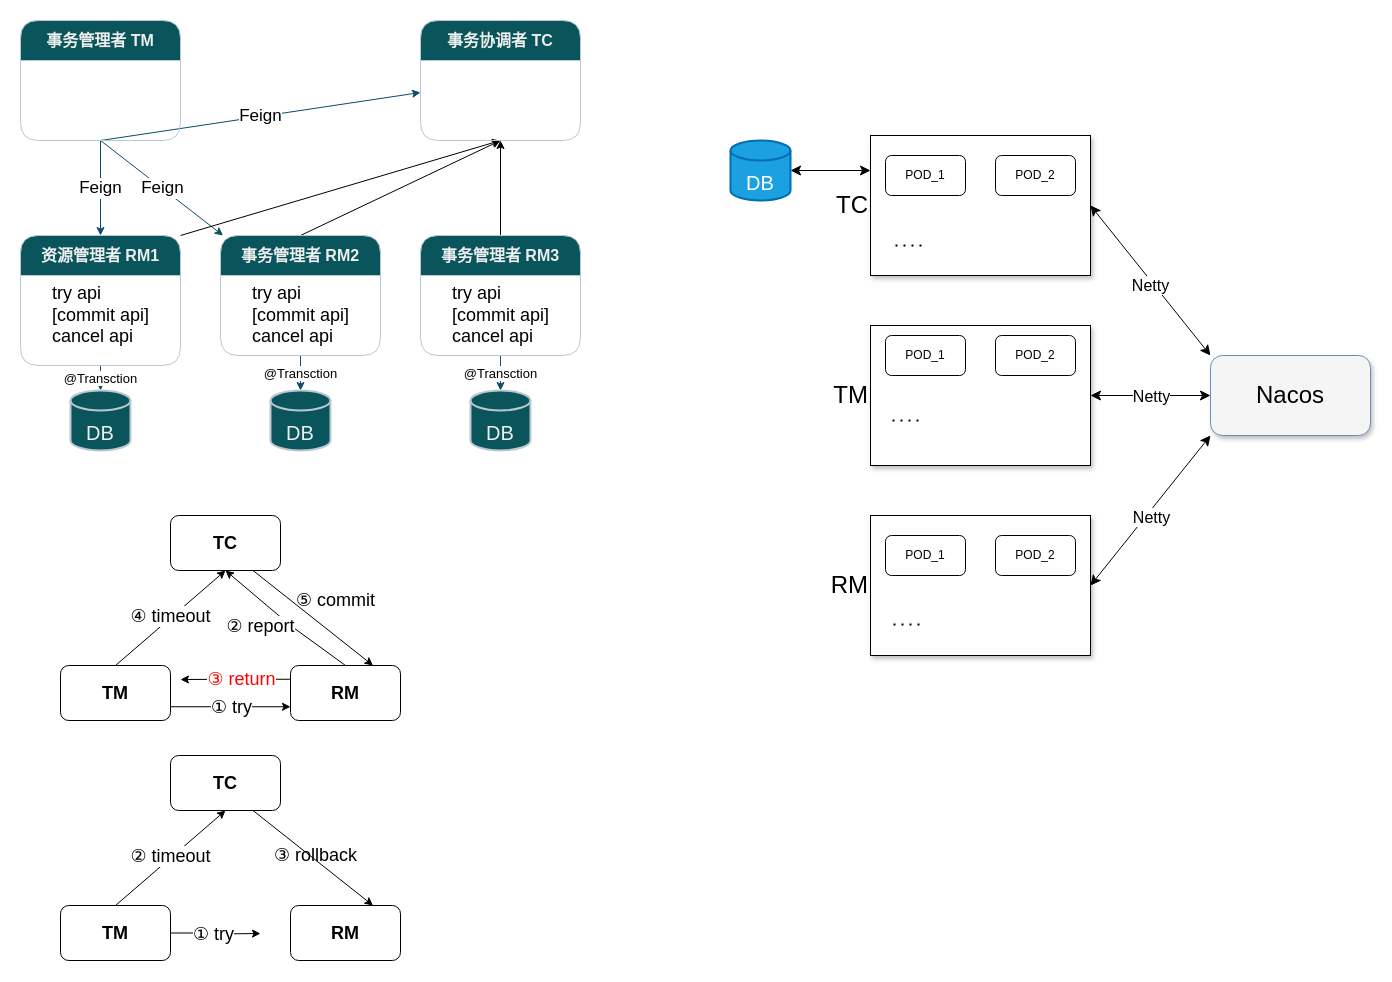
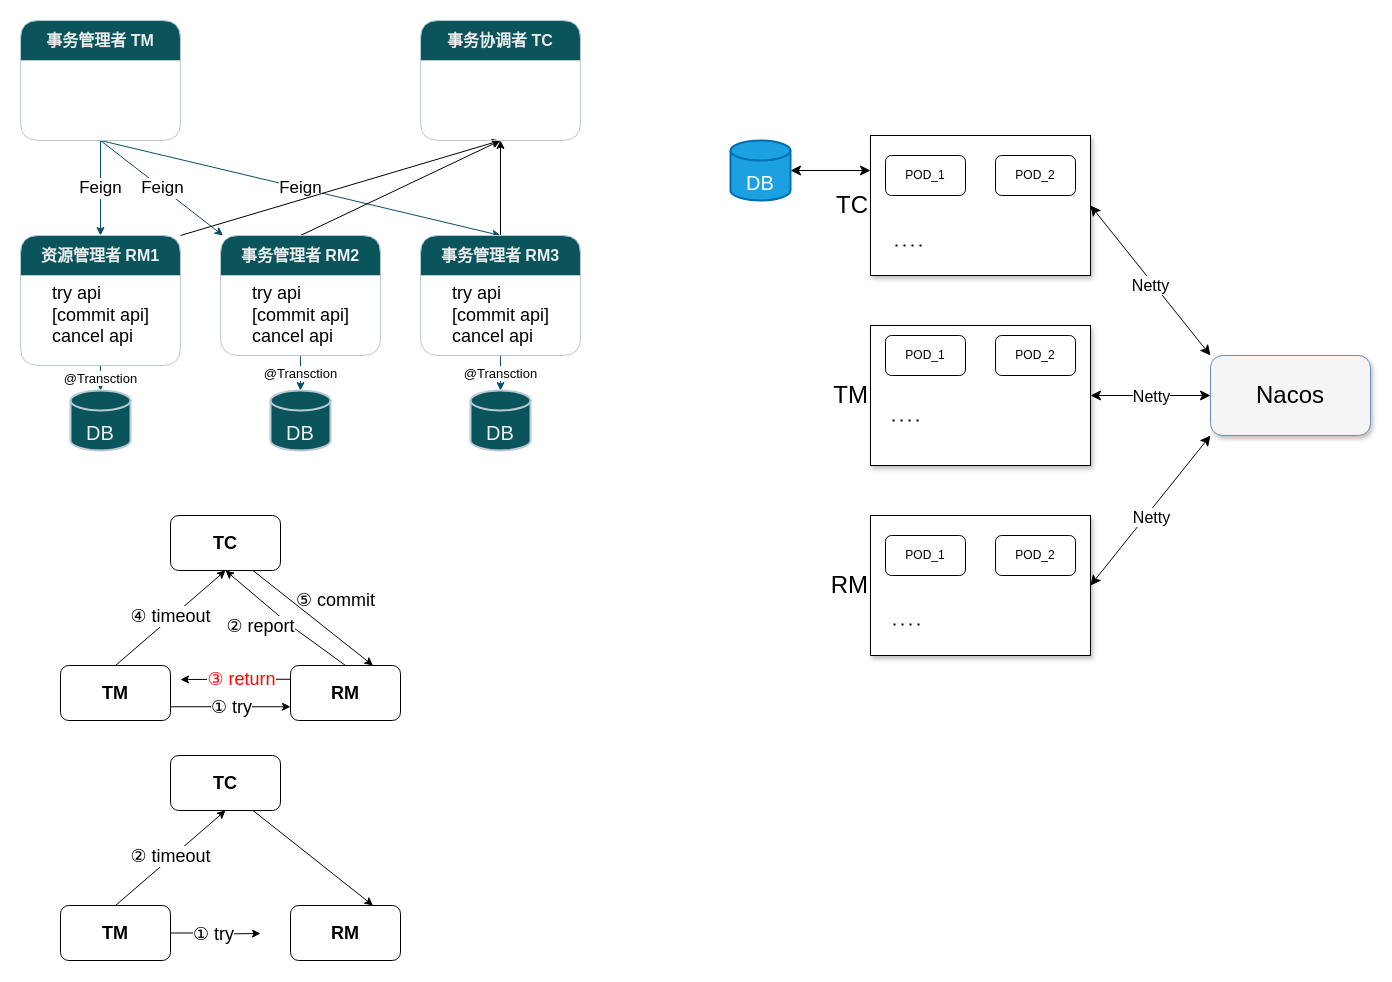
edge "事务管理者 TM" -> "事务协调者 TC": now "事务管理者 TM" -> "事务管理者 RM3"
node "③ rollback": removed
